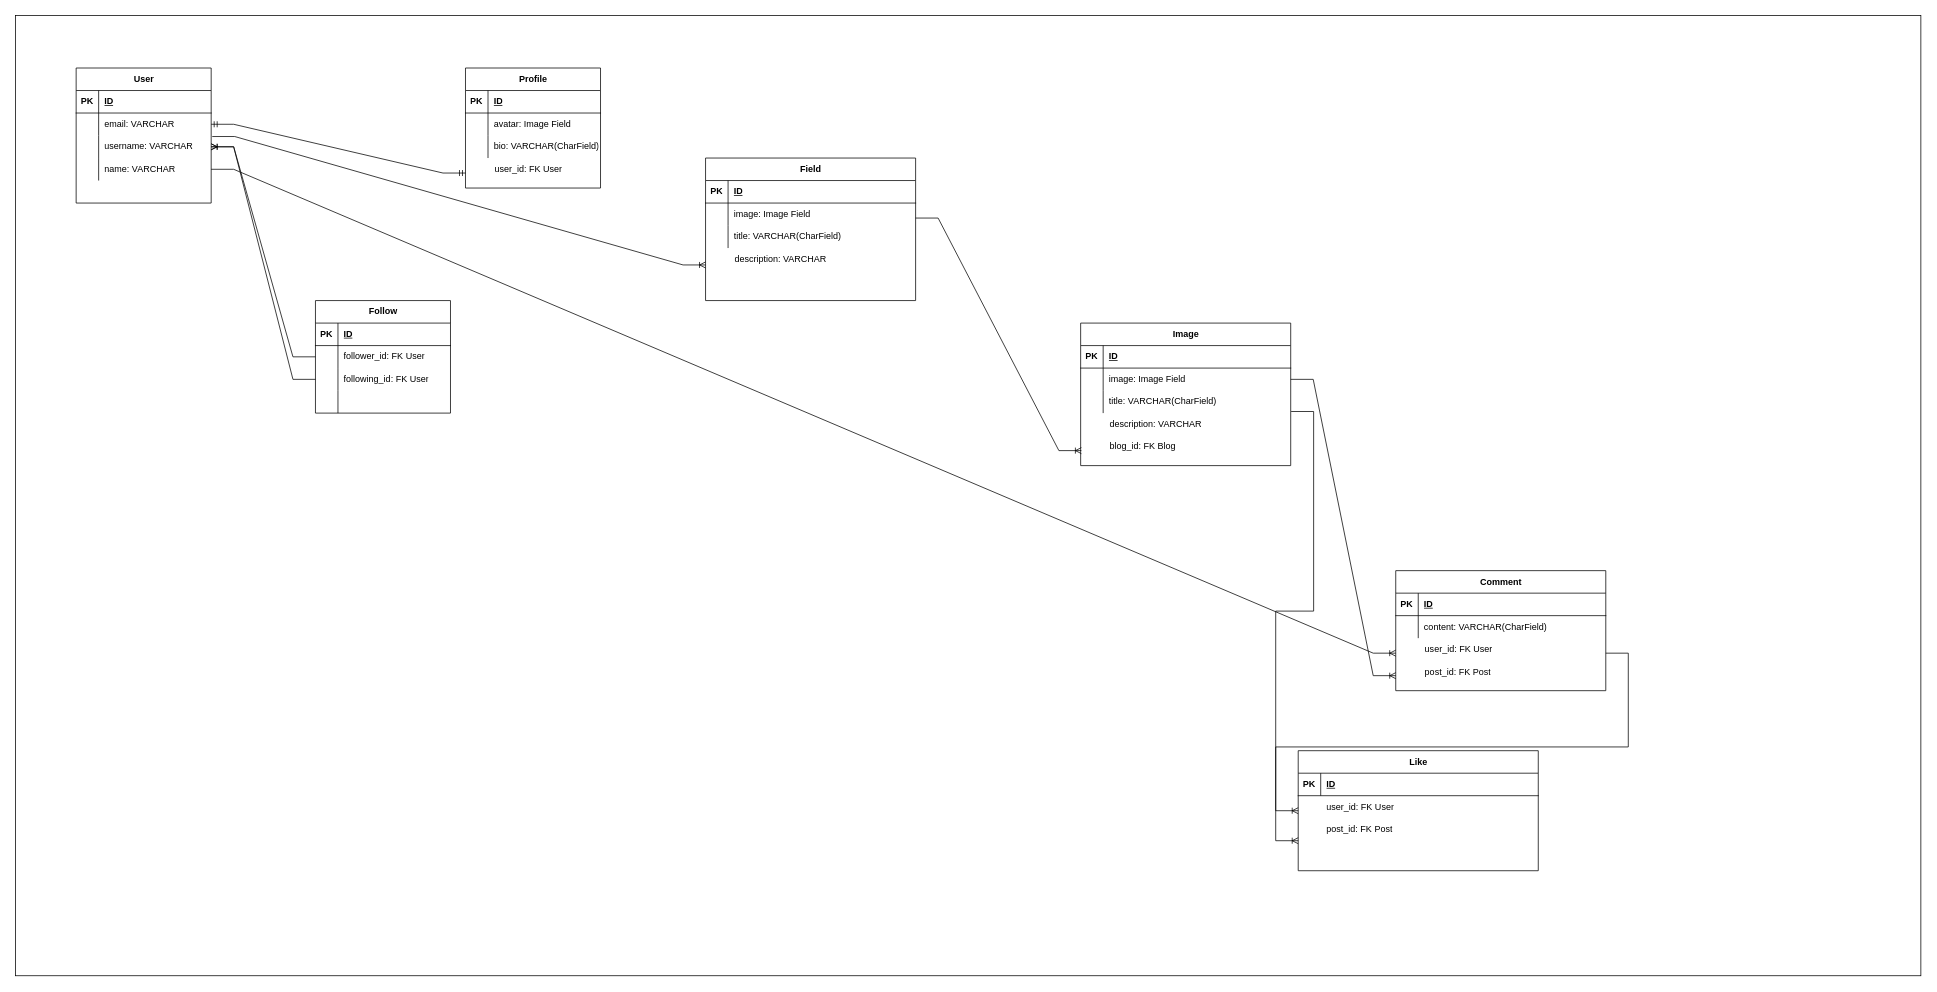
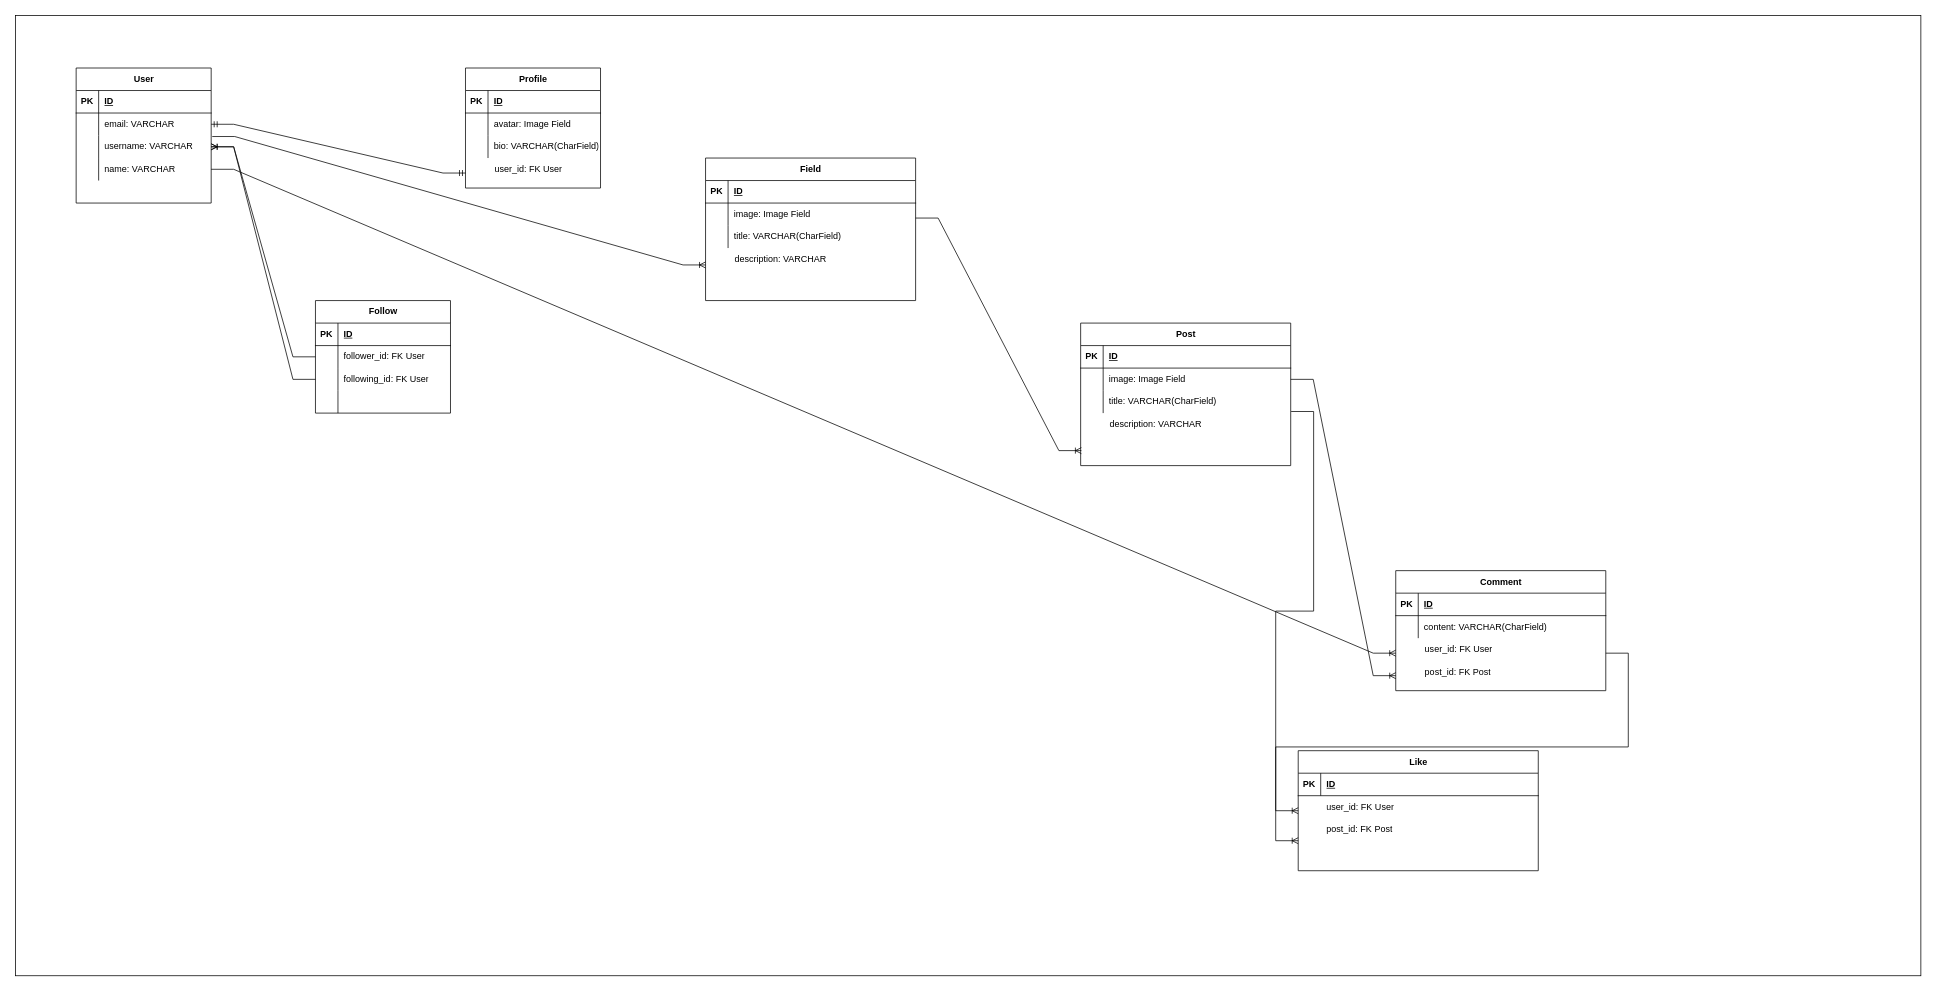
node "Image": label "Image" -> "Post"
node "blog_id: FK Blog": removed
